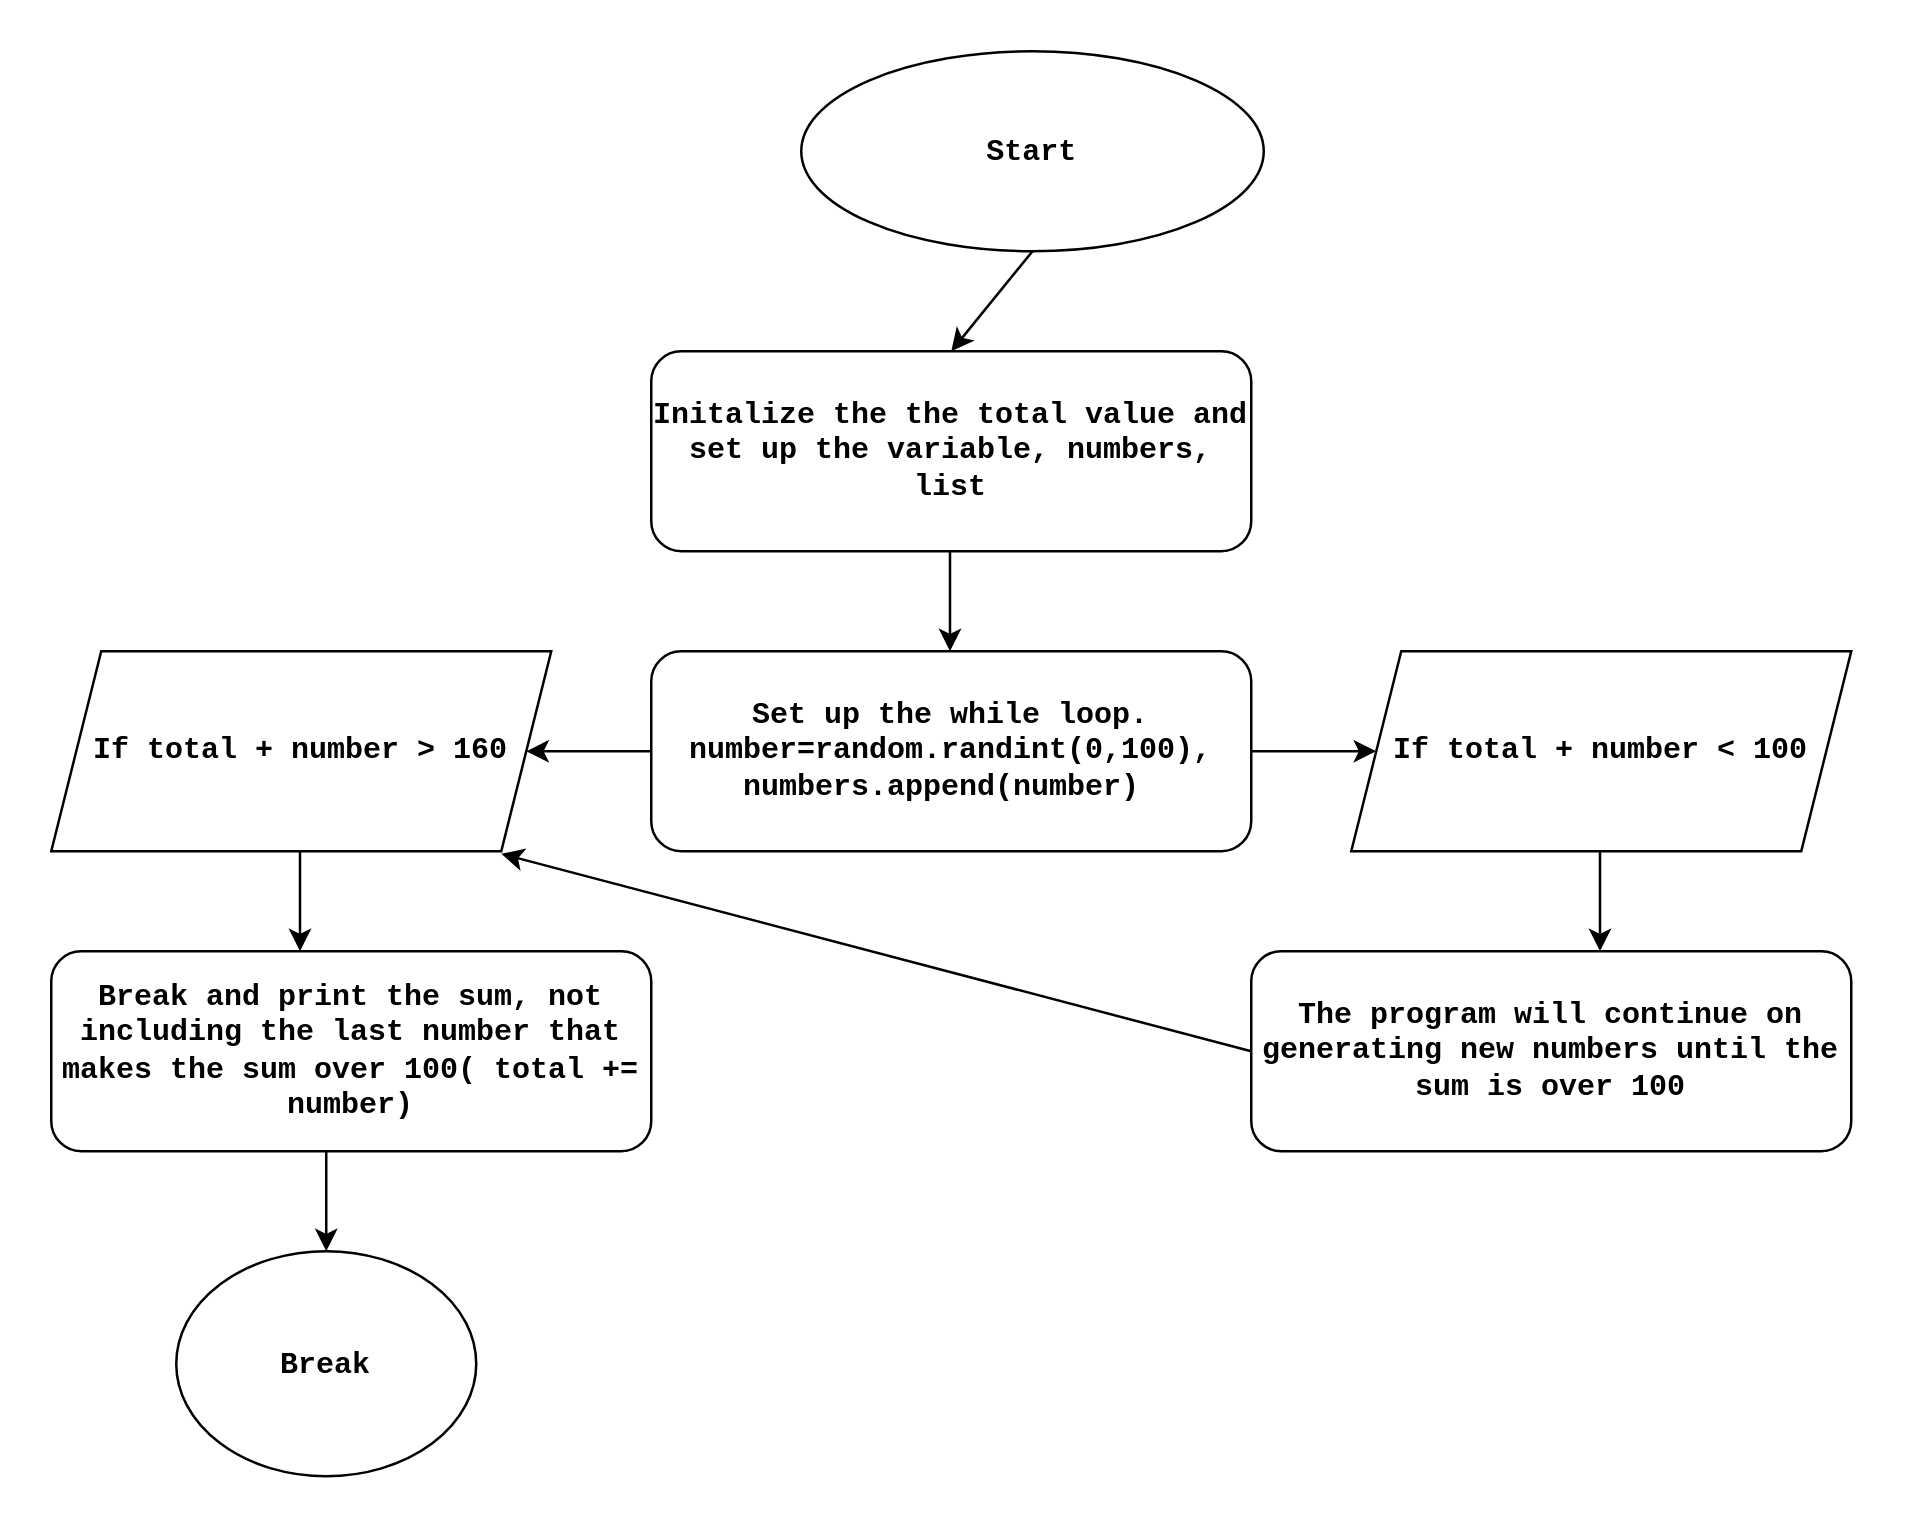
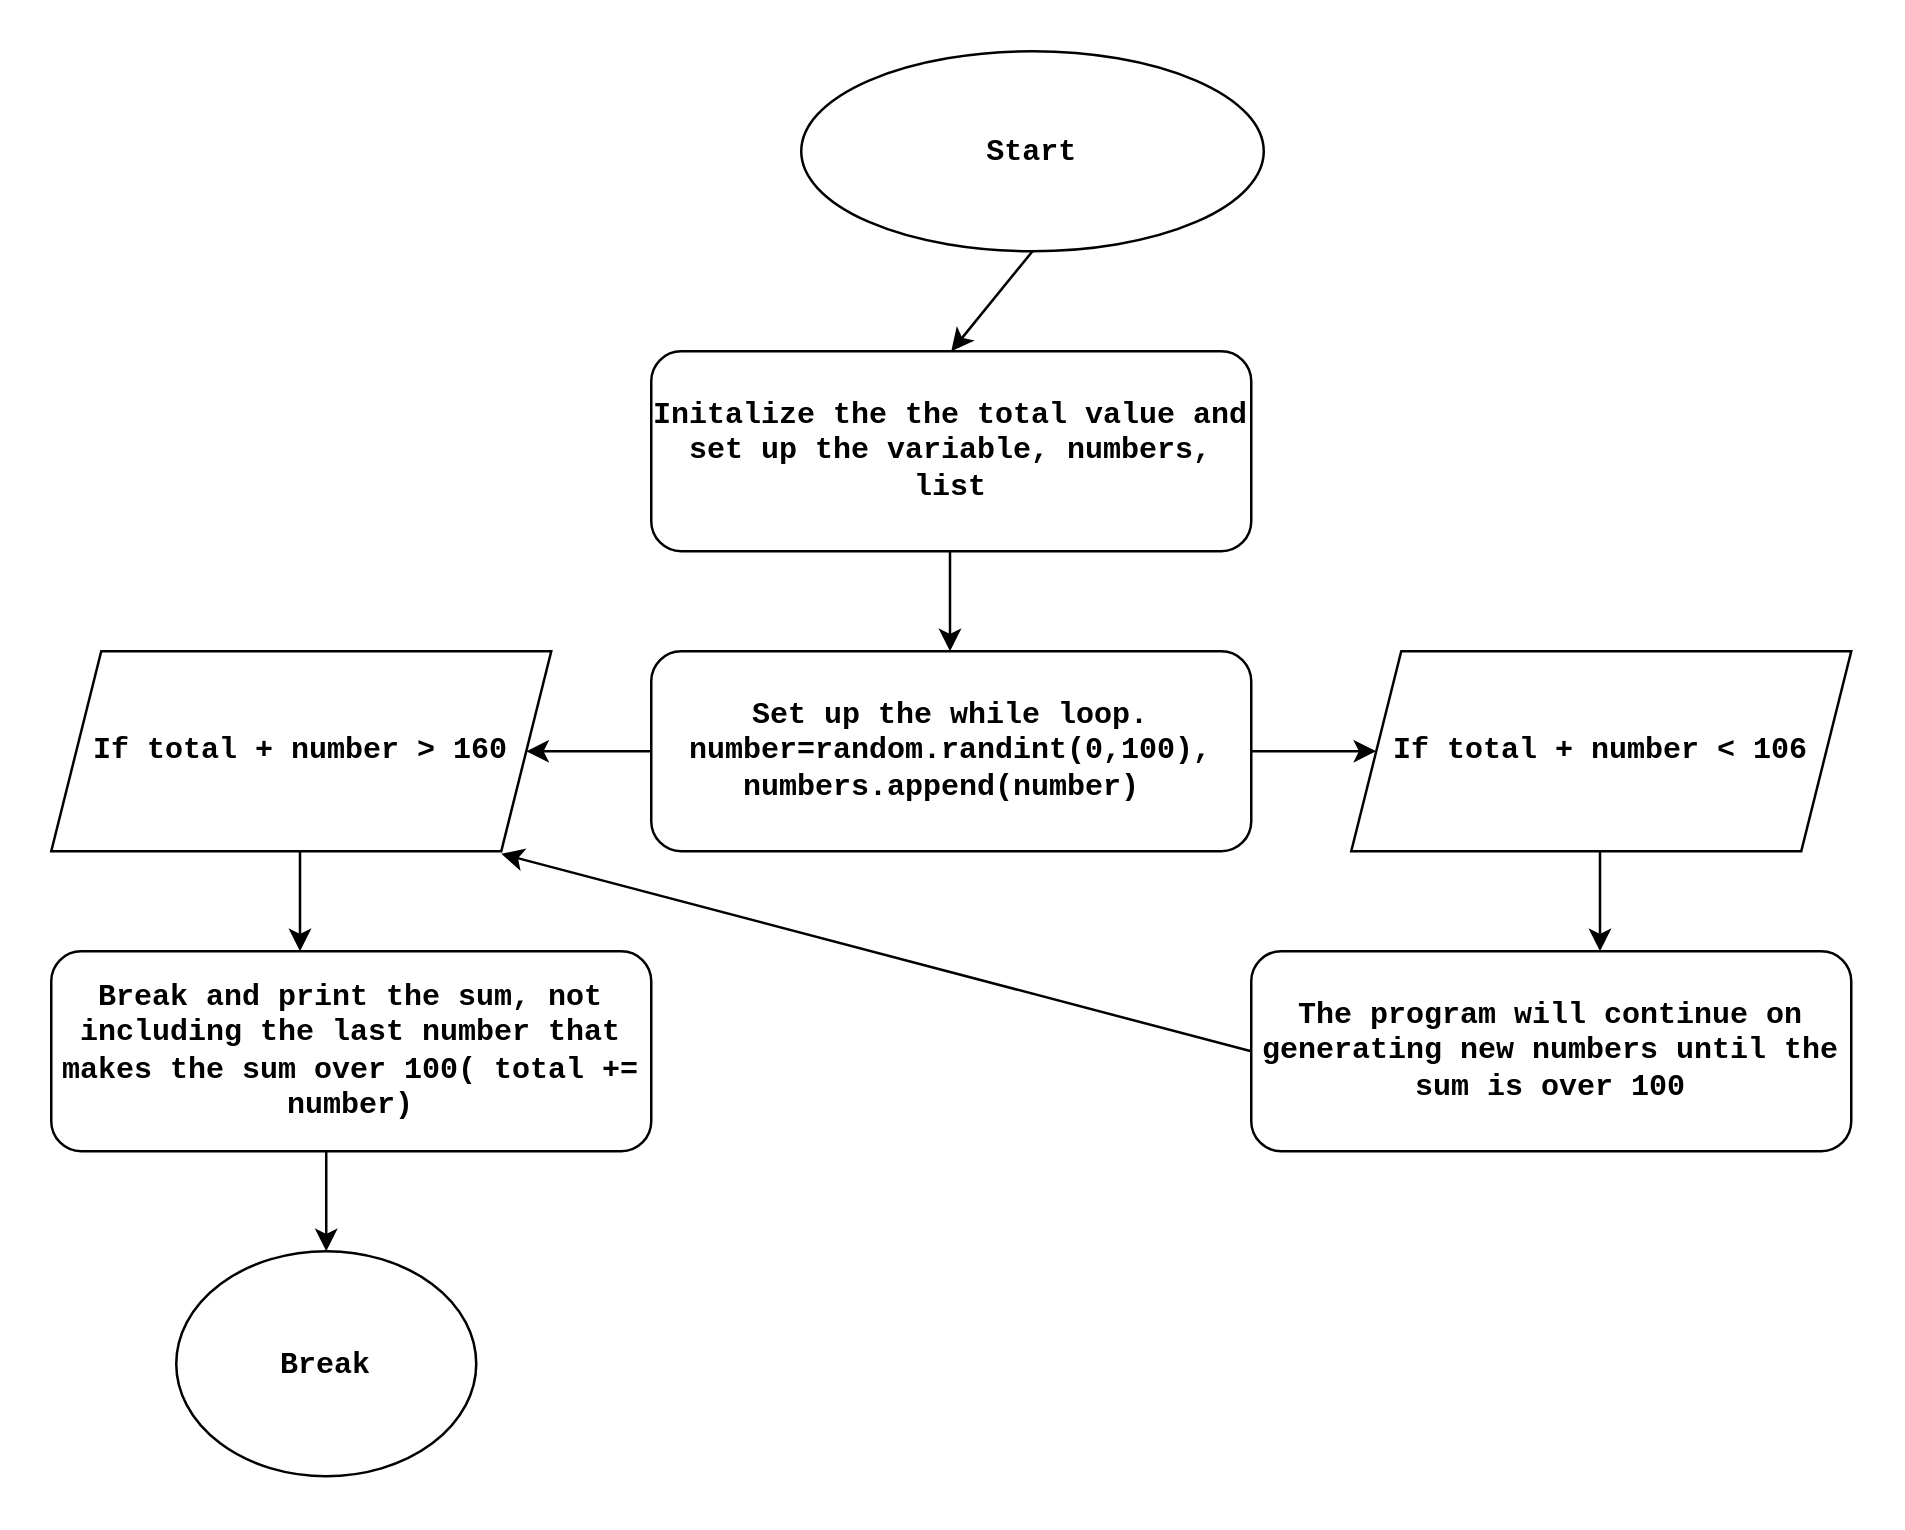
node "If total + number < 100": label "If total + number < 100" -> "If total + number < 106"
